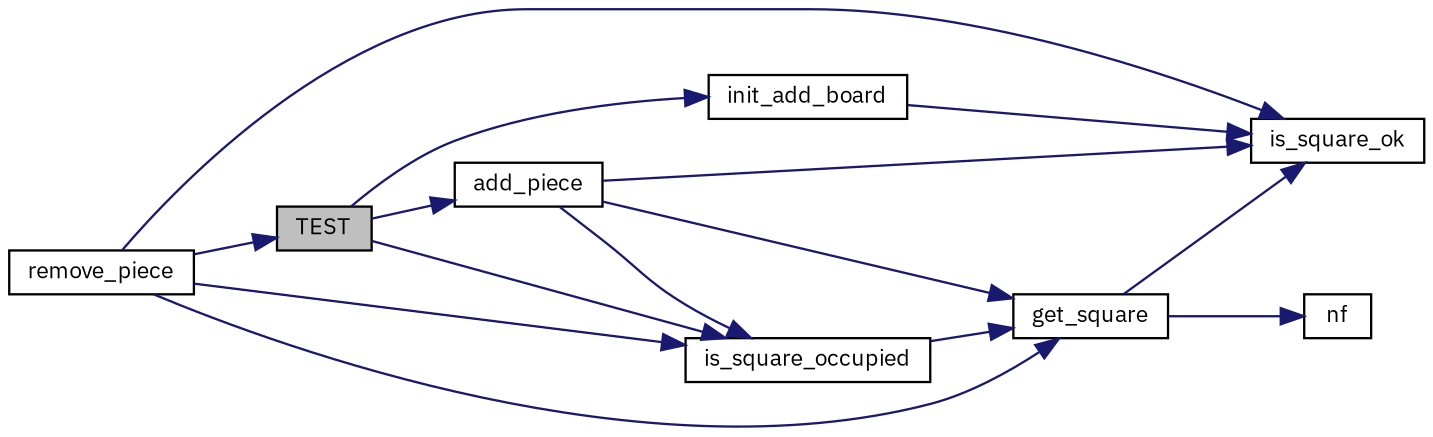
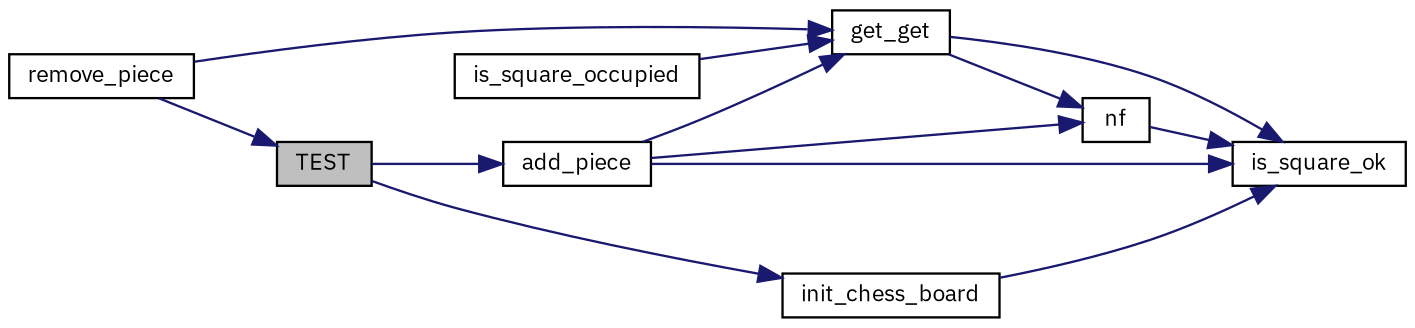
edge "remove_piece" -> "is_square_ok": now "nf" -> "is_square_ok"
node "init_add_board": label "init_add_board" -> "init_chess_board"
edge "add_piece" -> "is_square_occupied": now "add_piece" -> "nf"
edge "TEST" -> "is_square_occupied": removed
edge "remove_piece" -> "is_square_occupied": removed
node "get_square": label "get_square" -> "get_get"
